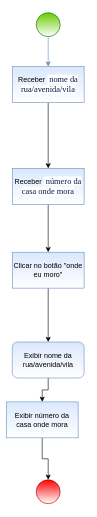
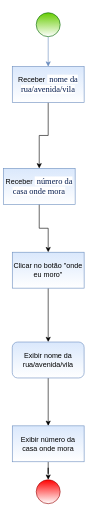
node "Receber número da casa onde mora": moved (48, 186) -> (39, 186)
node "Exibir número da casa onde mora": moved (42, 420) -> (48, 444)
